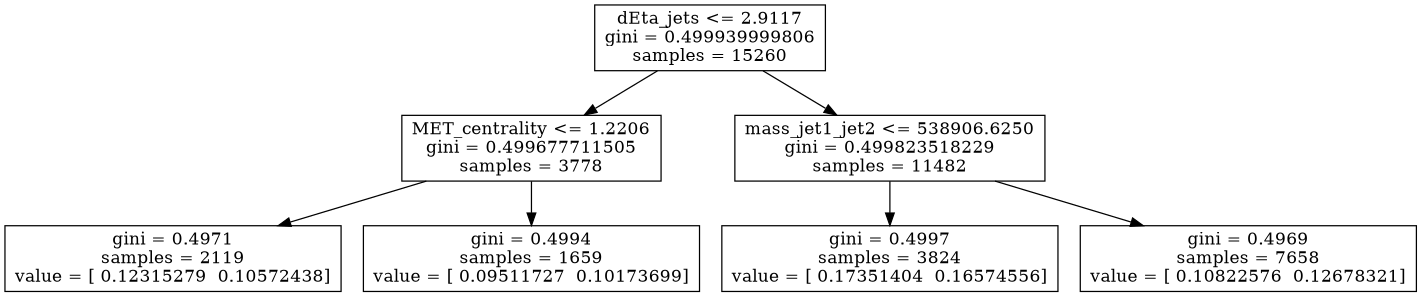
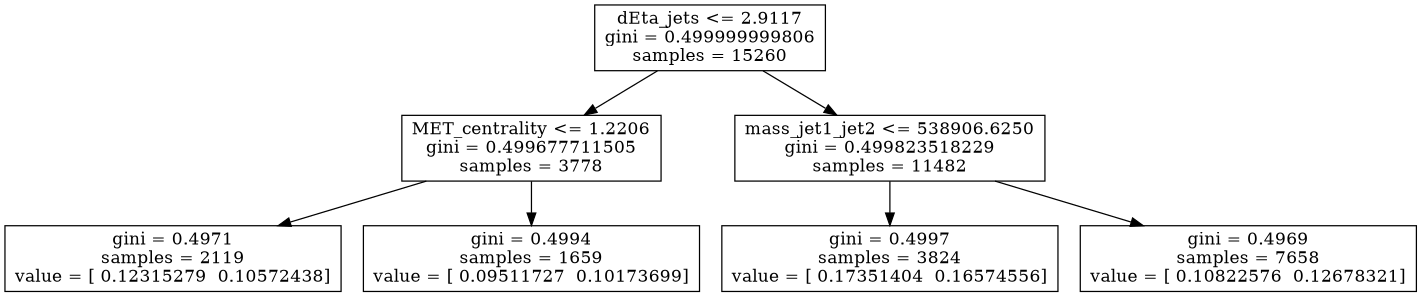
node "dEta_jets <= 2.9117 gini = 0.499939999806 samples = 15260": label "dEta_jets <= 2.9117 gini = 0.499939999806 samples = 15260" -> "dEta_jets <= 2.9117 gini = 0.499999999806 samples = 15260"
